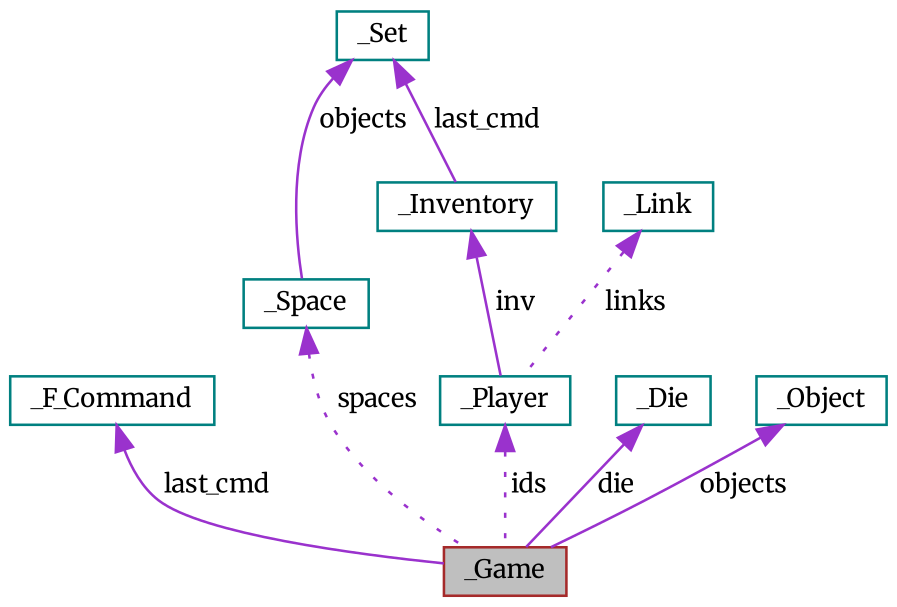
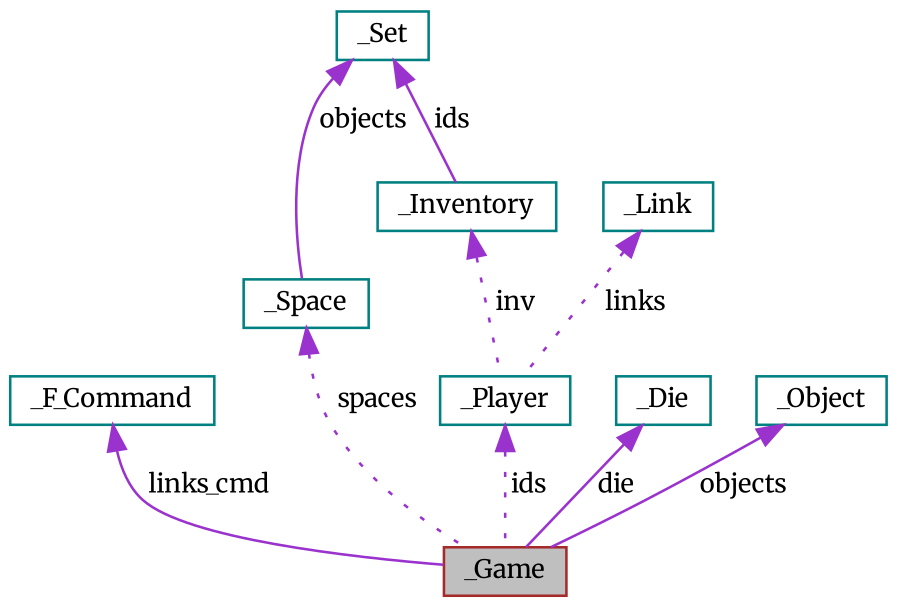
edge "_Inventory" -> "_Set": label " last_cmd" -> " ids"
edge "_Player" -> "_Inventory": style solid -> dotted
edge "_Game" -> "_F_Command": label " last_cmd" -> " links_cmd"
